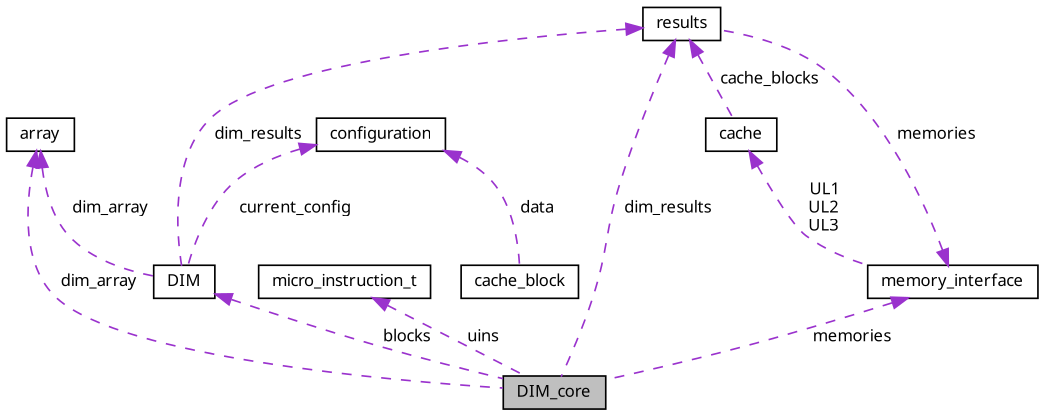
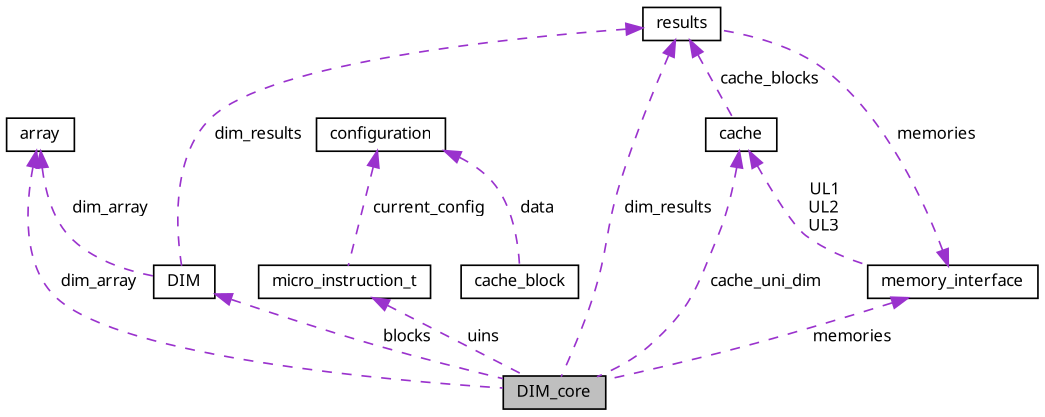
edge "DIM" -> "configuration": now "micro_instruction_t" -> "configuration"
edge "DIM_core" -> "cache": added, label "cache_uni_dim"
